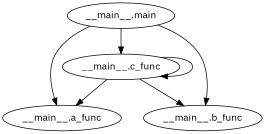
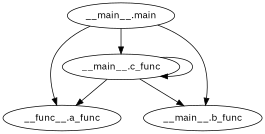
node "__main__.a_func": label "__main__.a_func" -> "__func__.a_func"
